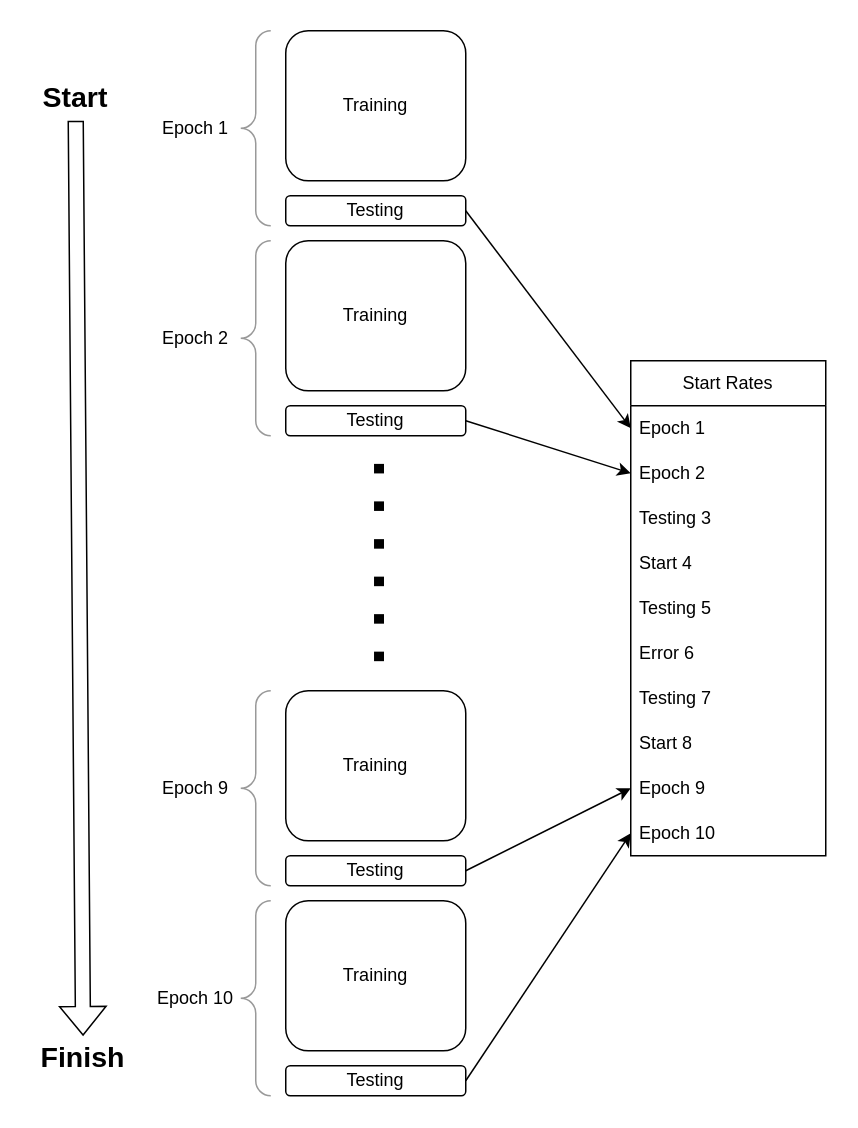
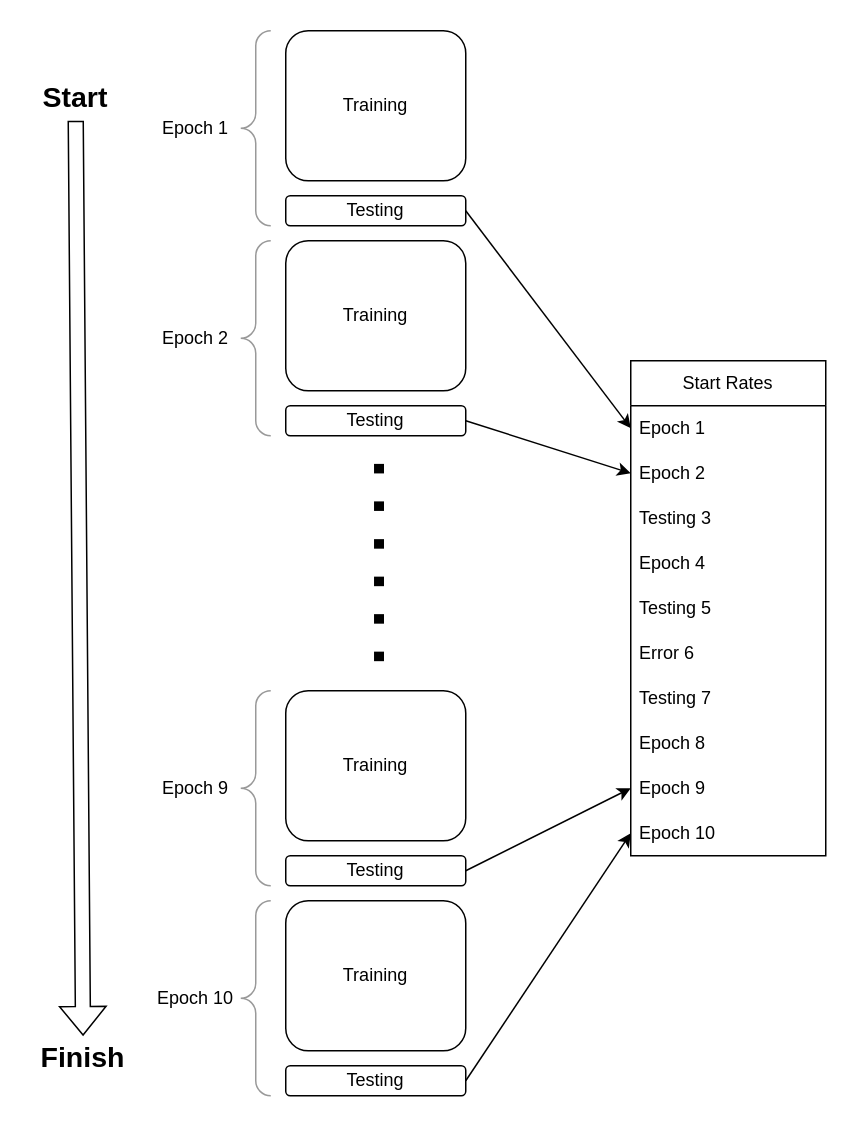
node "Start 4": label "Start 4" -> "Epoch 4"
node "Start 8": label "Start 8" -> "Epoch 8"
